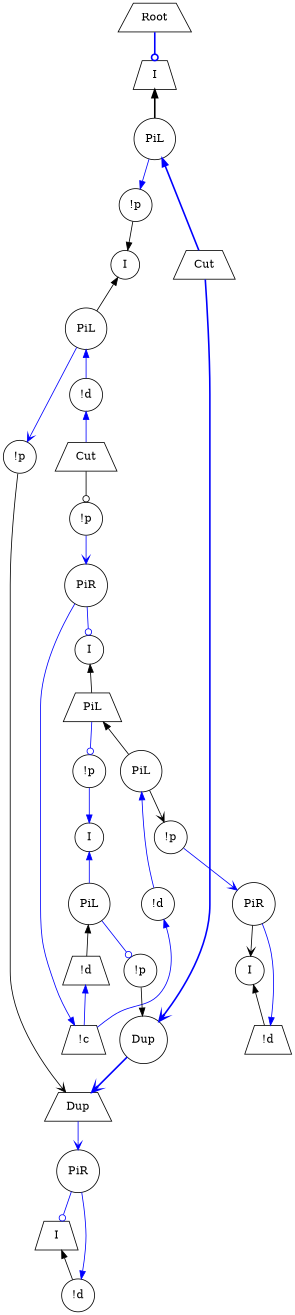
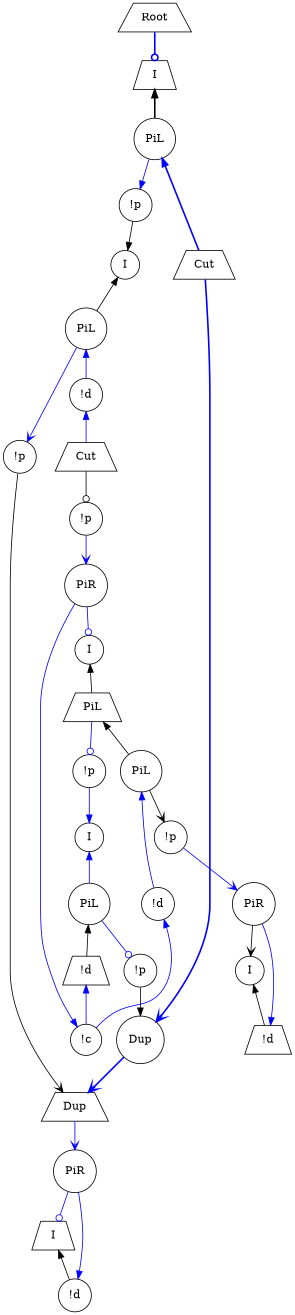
node "!c": shape trapezium -> circle
